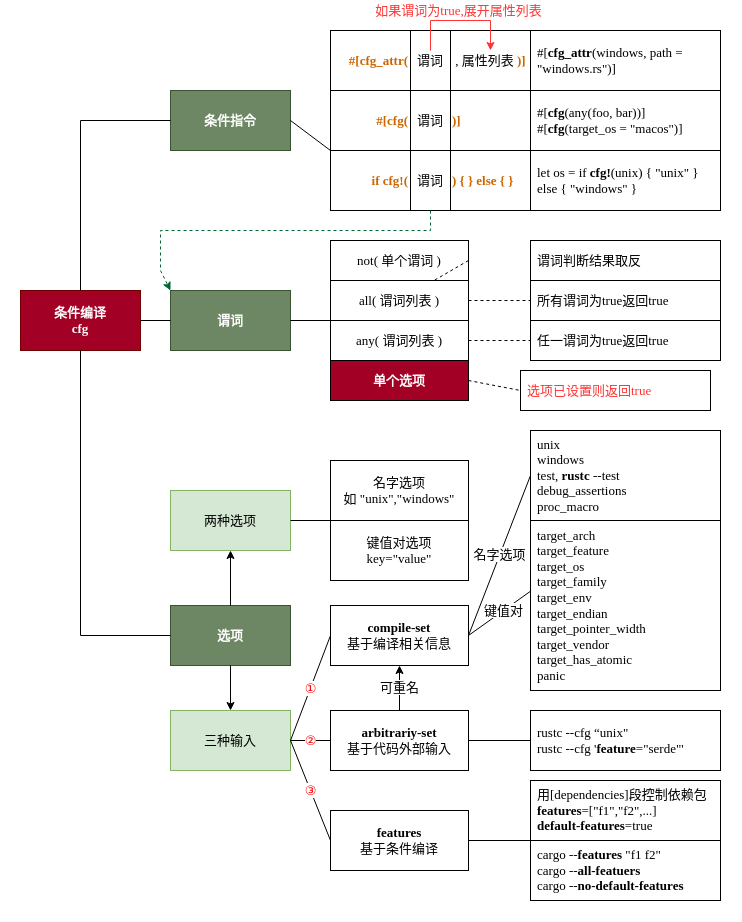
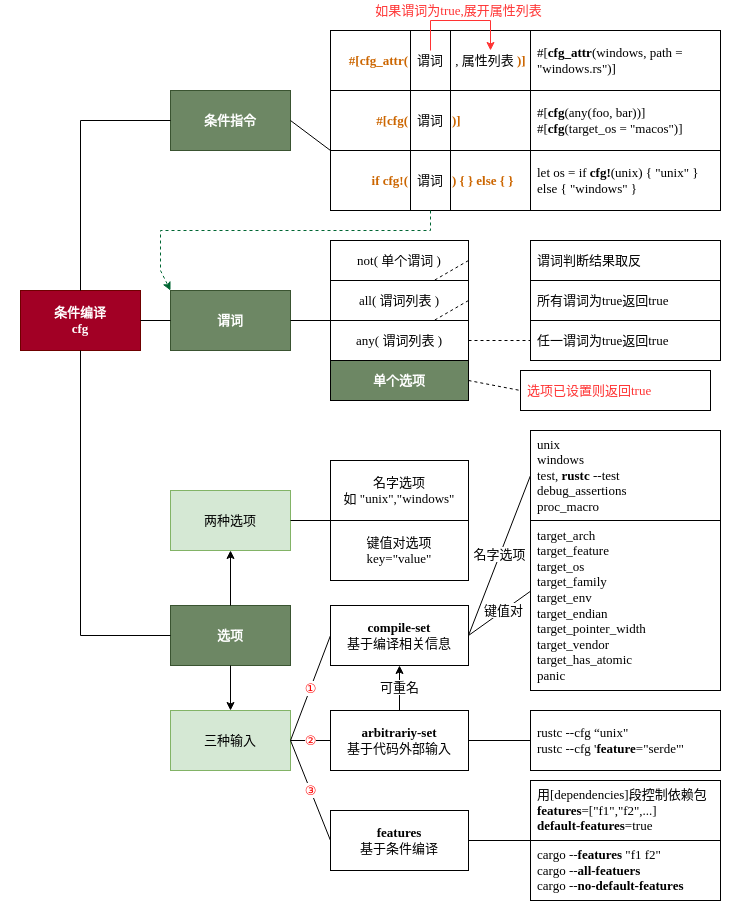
edge "all( 谓词列表 )" -- "所有谓词为true返回true": now "all( 谓词列表 )" -- "any( 谓词列表 )"
node "单个选项": fillcolor #a20025 -> #6d8764
